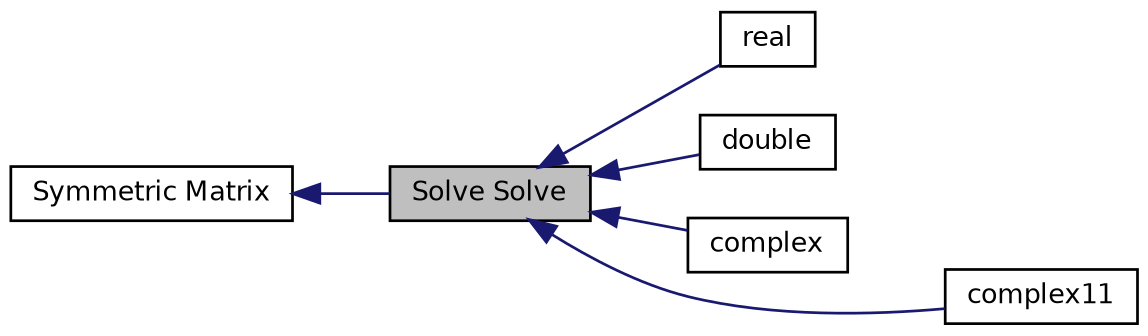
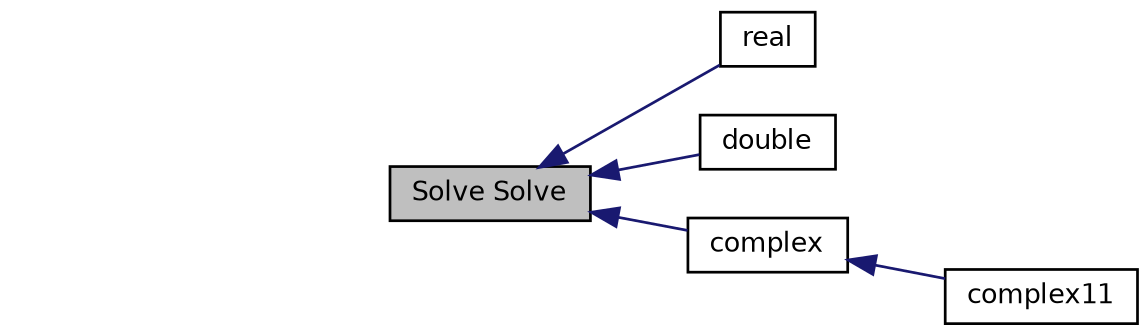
node "Symmetric Matrix": removed
edge "complex11" -> "Solve Solve": now "complex11" -> "complex"
